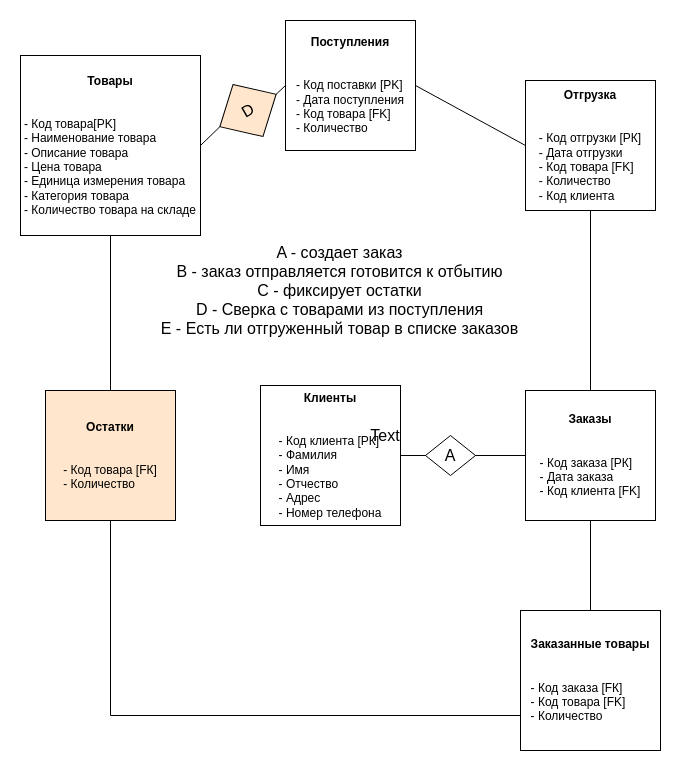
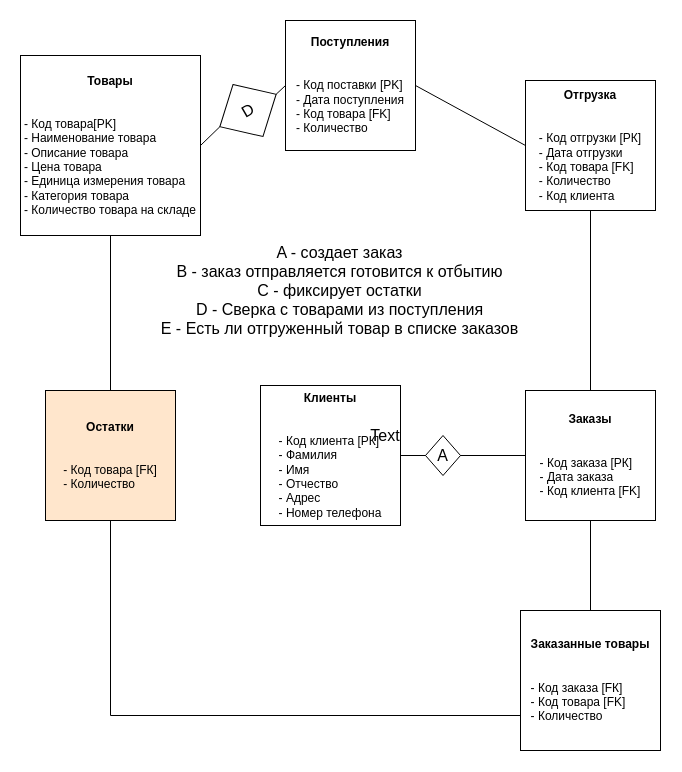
node "D": fillcolor #ffe6cc -> #ffffff
node "A": size 50x40 -> 35x40
